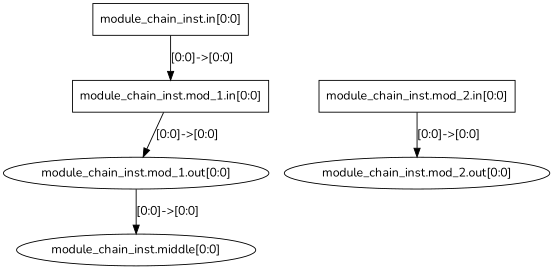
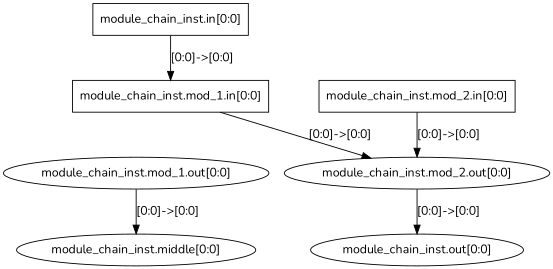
edge "module_chain_inst.mod_1.in[0:0]" -> "module_chain_inst.mod_1.out[0:0]": now "module_chain_inst.mod_1.in[0:0]" -> "module_chain_inst.mod_2.out[0:0]"
node "module_chain_inst.out[0:0]": added
